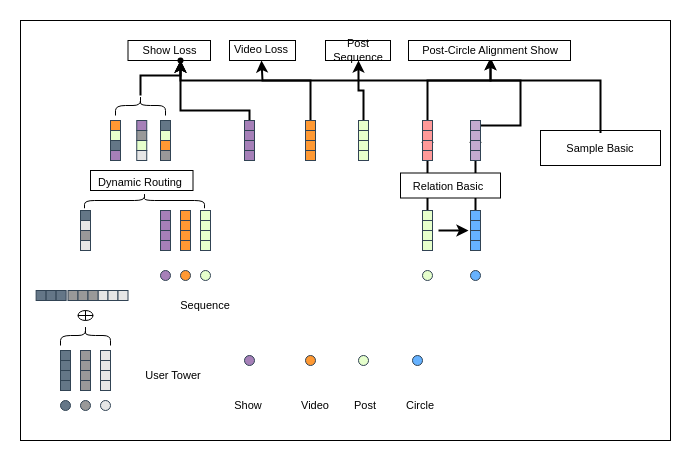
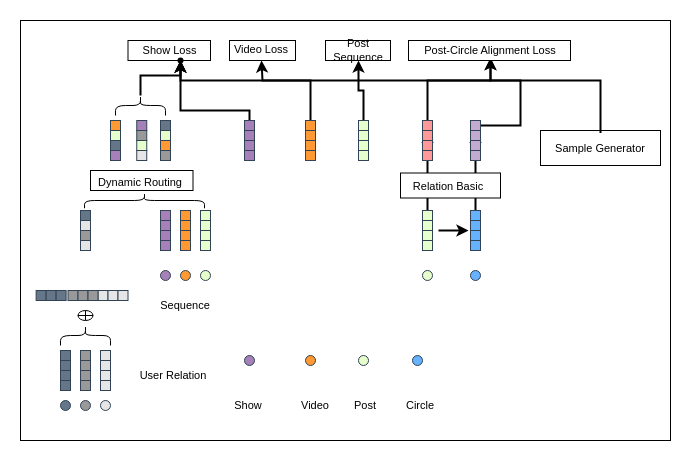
node "Post-Circle Alignment Show": label "Post-Circle Alignment Show" -> "Post-Circle Alignment Loss"
node "Sample Basic": label "Sample Basic" -> "Sample Generator"
node "Sequence": moved (206, 306) -> (186, 306)
node "User Tower": label "User Tower" -> "User Relation"
